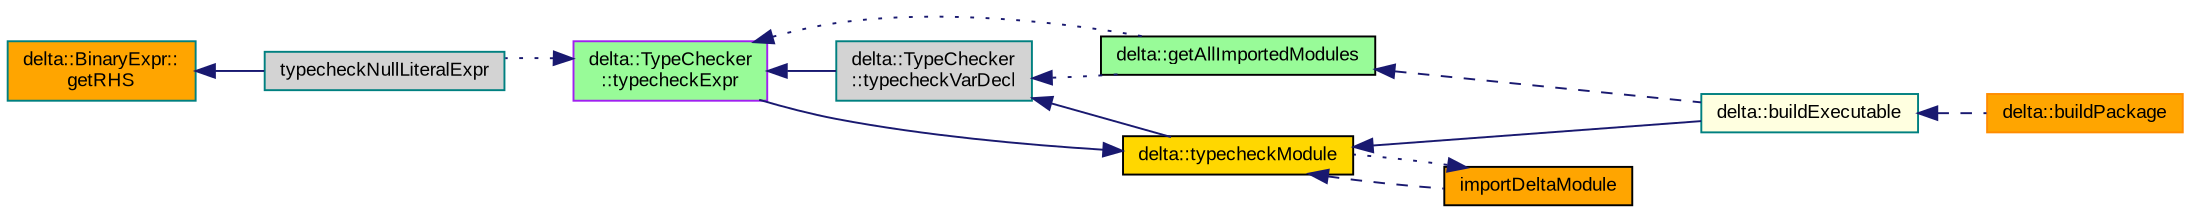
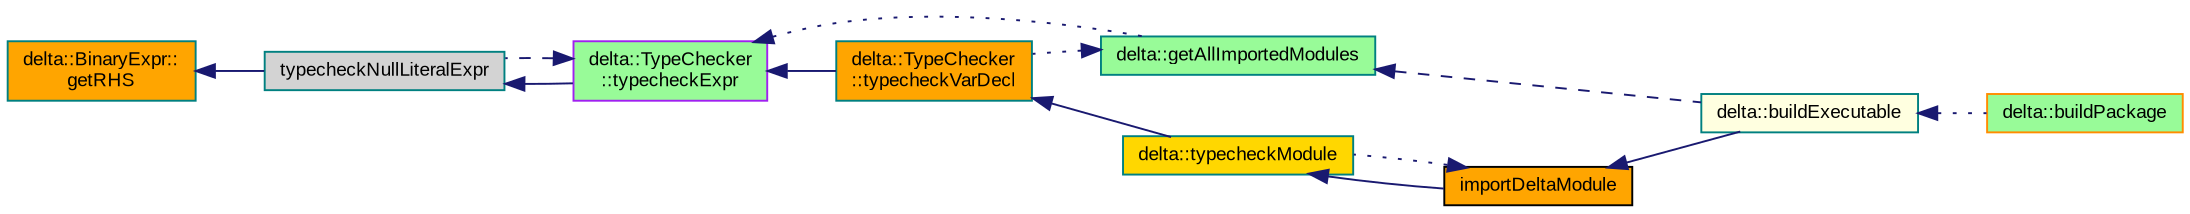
node "delta::getAllImportedModules": color black -> teal
edge "typecheckNullLiteralExpr" -> "delta::TypeChecker ::typecheckExpr": style dotted -> dashed
node "delta::TypeChecker ::typecheckVarDecl": fillcolor lightgrey -> orange
edge "delta::getAllImportedModules" -> "delta::TypeChecker ::typecheckVarDecl": reversed
edge "delta::buildPackage" -> "delta::buildExecutable": style dashed -> dotted
node "delta::buildPackage": fillcolor orange -> palegreen
edge "delta::buildExecutable" -> "delta::typecheckModule": now "delta::buildExecutable" -> "importDeltaModule"
edge "delta::TypeChecker ::typecheckExpr" -> "delta::typecheckModule": now "delta::TypeChecker ::typecheckExpr" -> "typecheckNullLiteralExpr"
node "delta::typecheckModule": color black -> teal
edge "importDeltaModule" -> "delta::typecheckModule": style dashed -> solid
